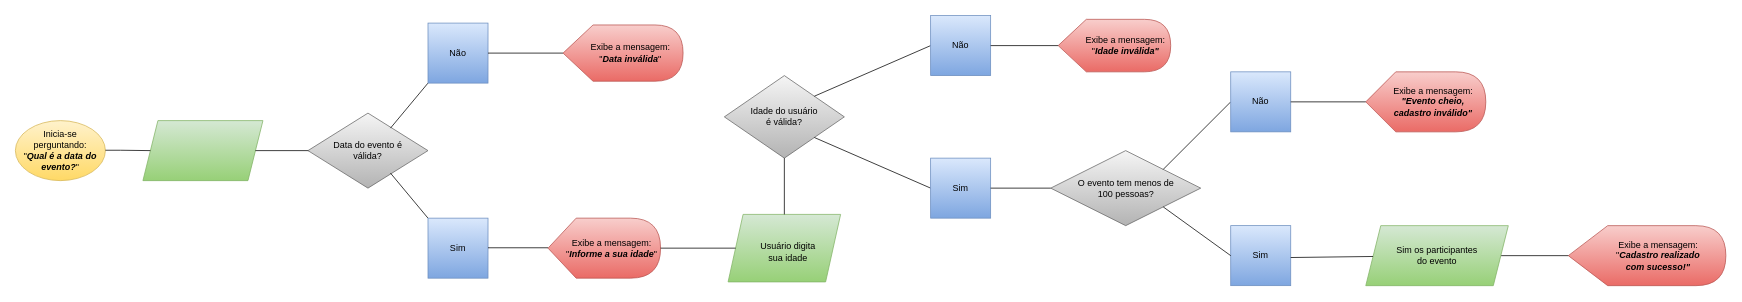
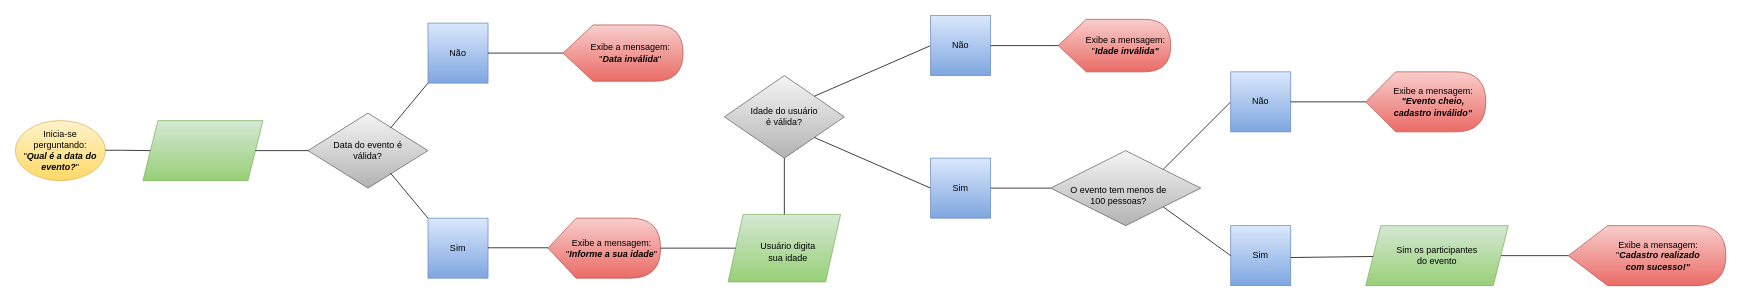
node "O evento tem menos de 100 pessoas?": moved (1125, 188) -> (1118, 195)
